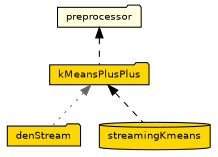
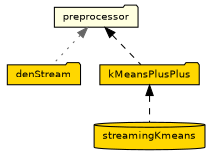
edge "denStream" -> "kMeansPlusPlus": now "denStream" -> "preprocessor"
